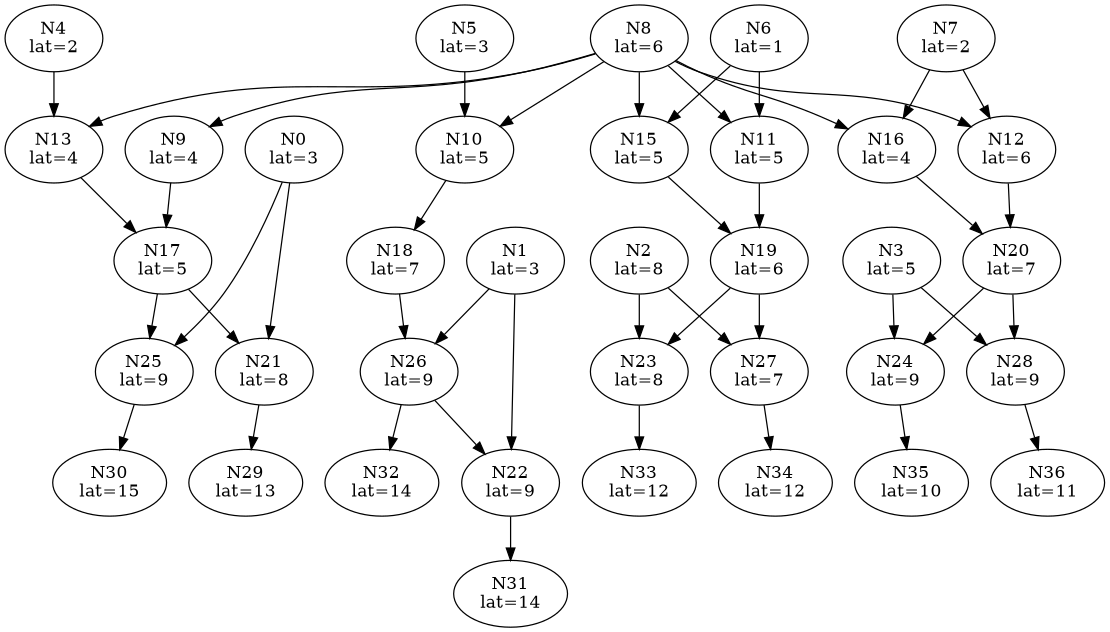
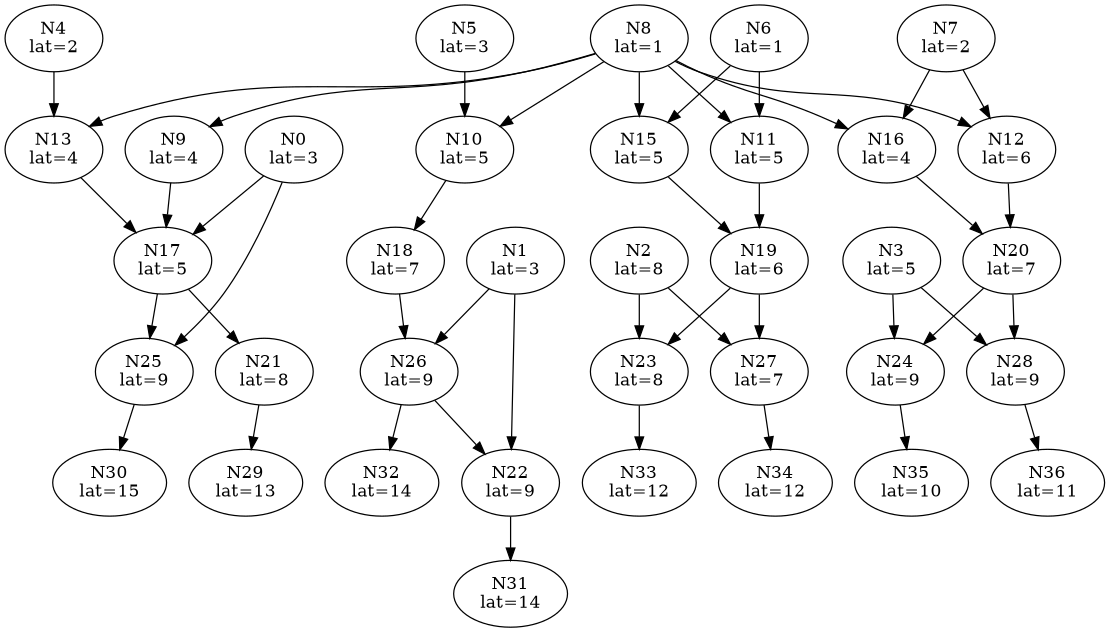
node "N8 lat=6": label "N8 lat=6" -> "N8 lat=1"
edge "N0 lat=3" -> "N21 lat=8": now "N0 lat=3" -> "N17 lat=5"
